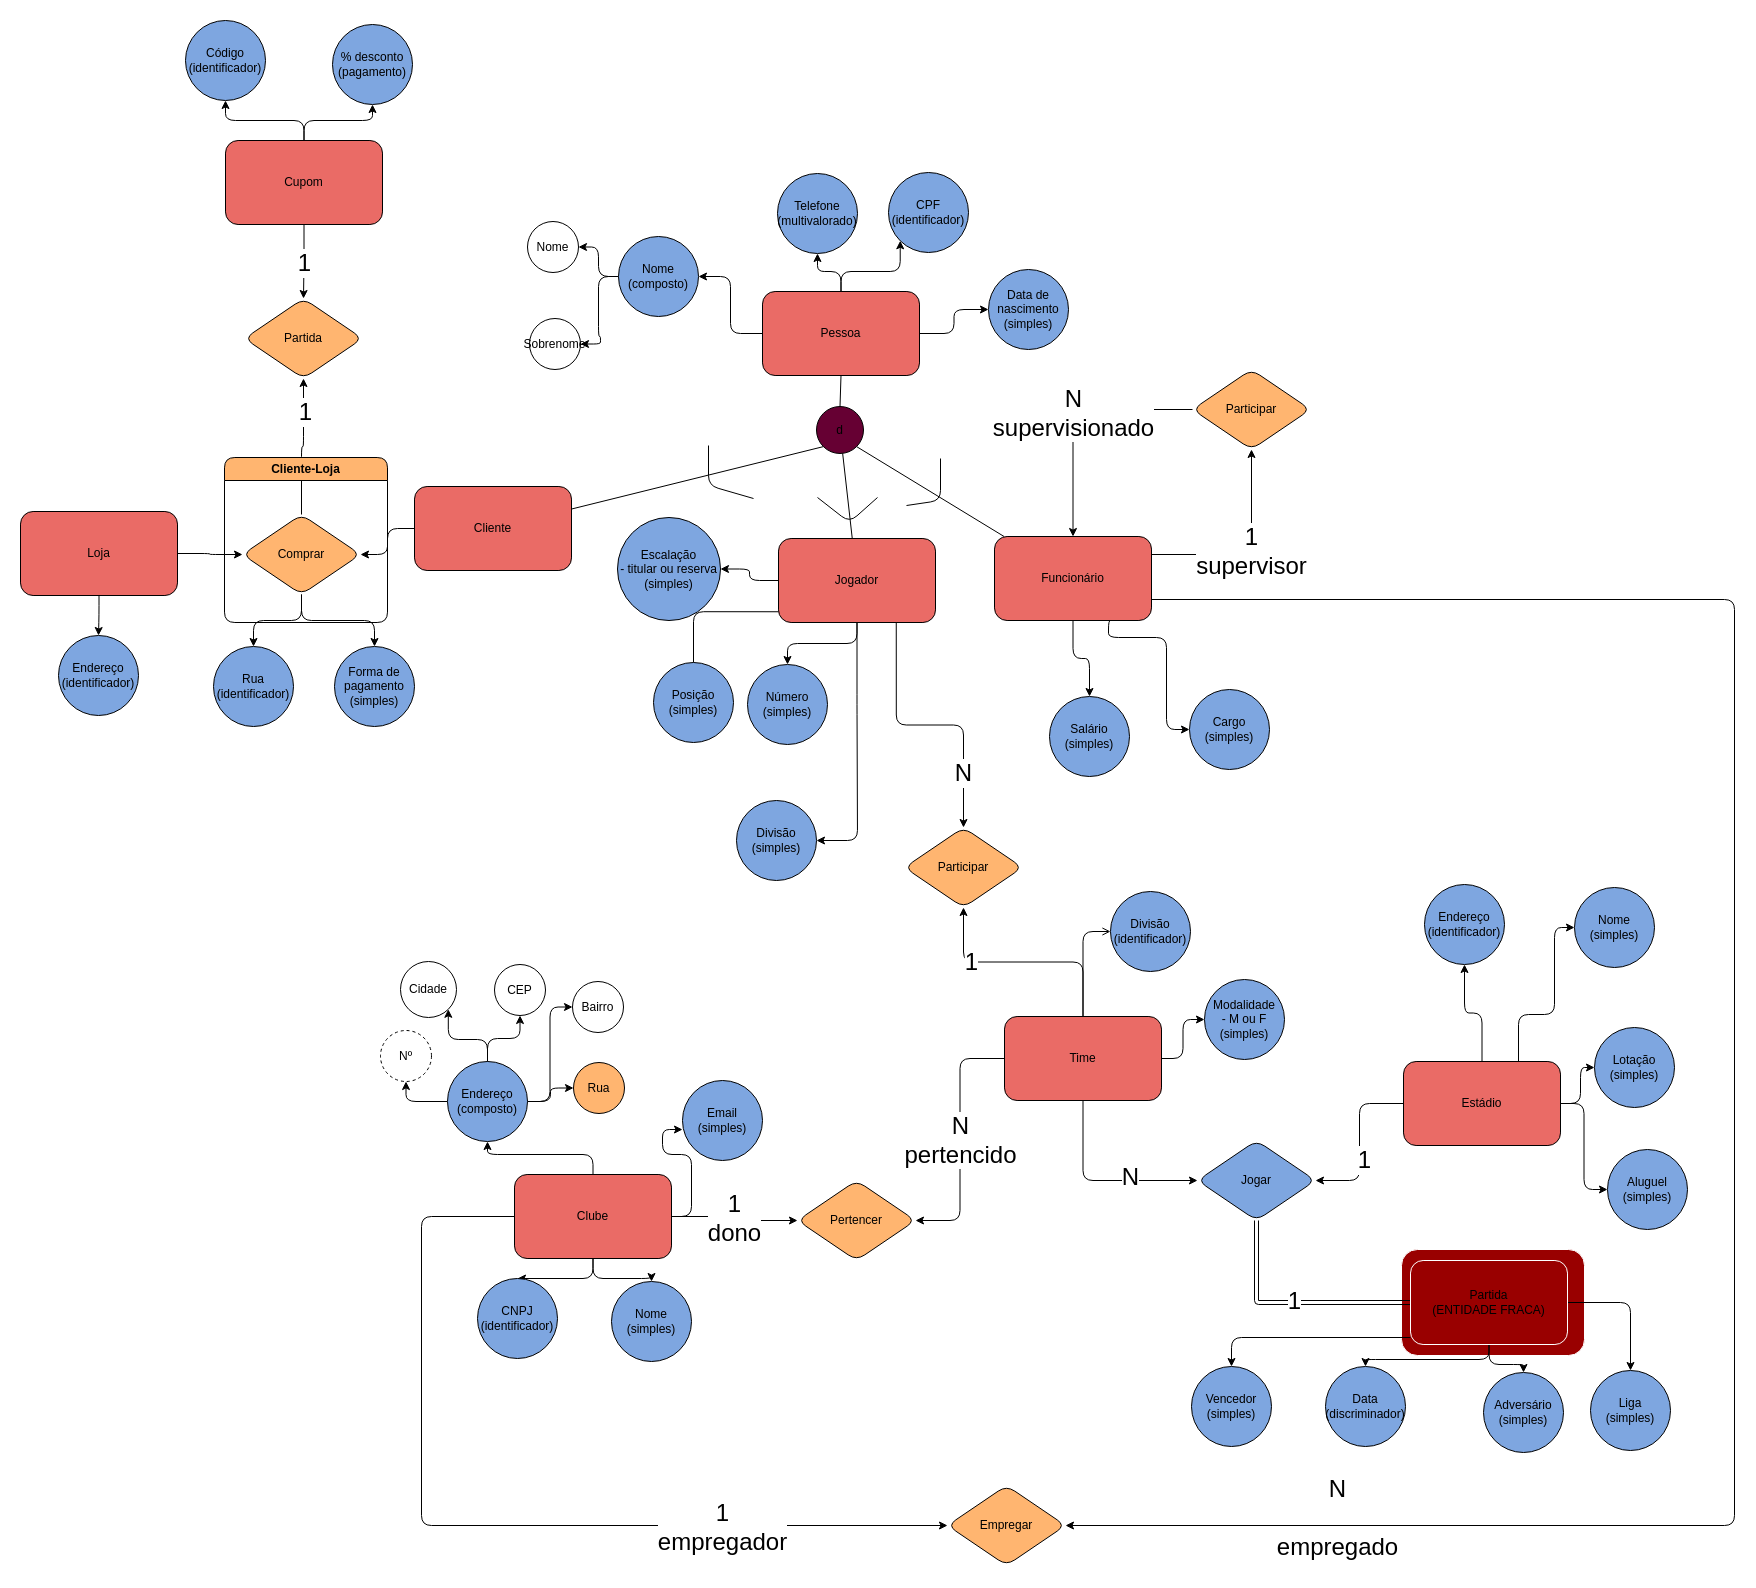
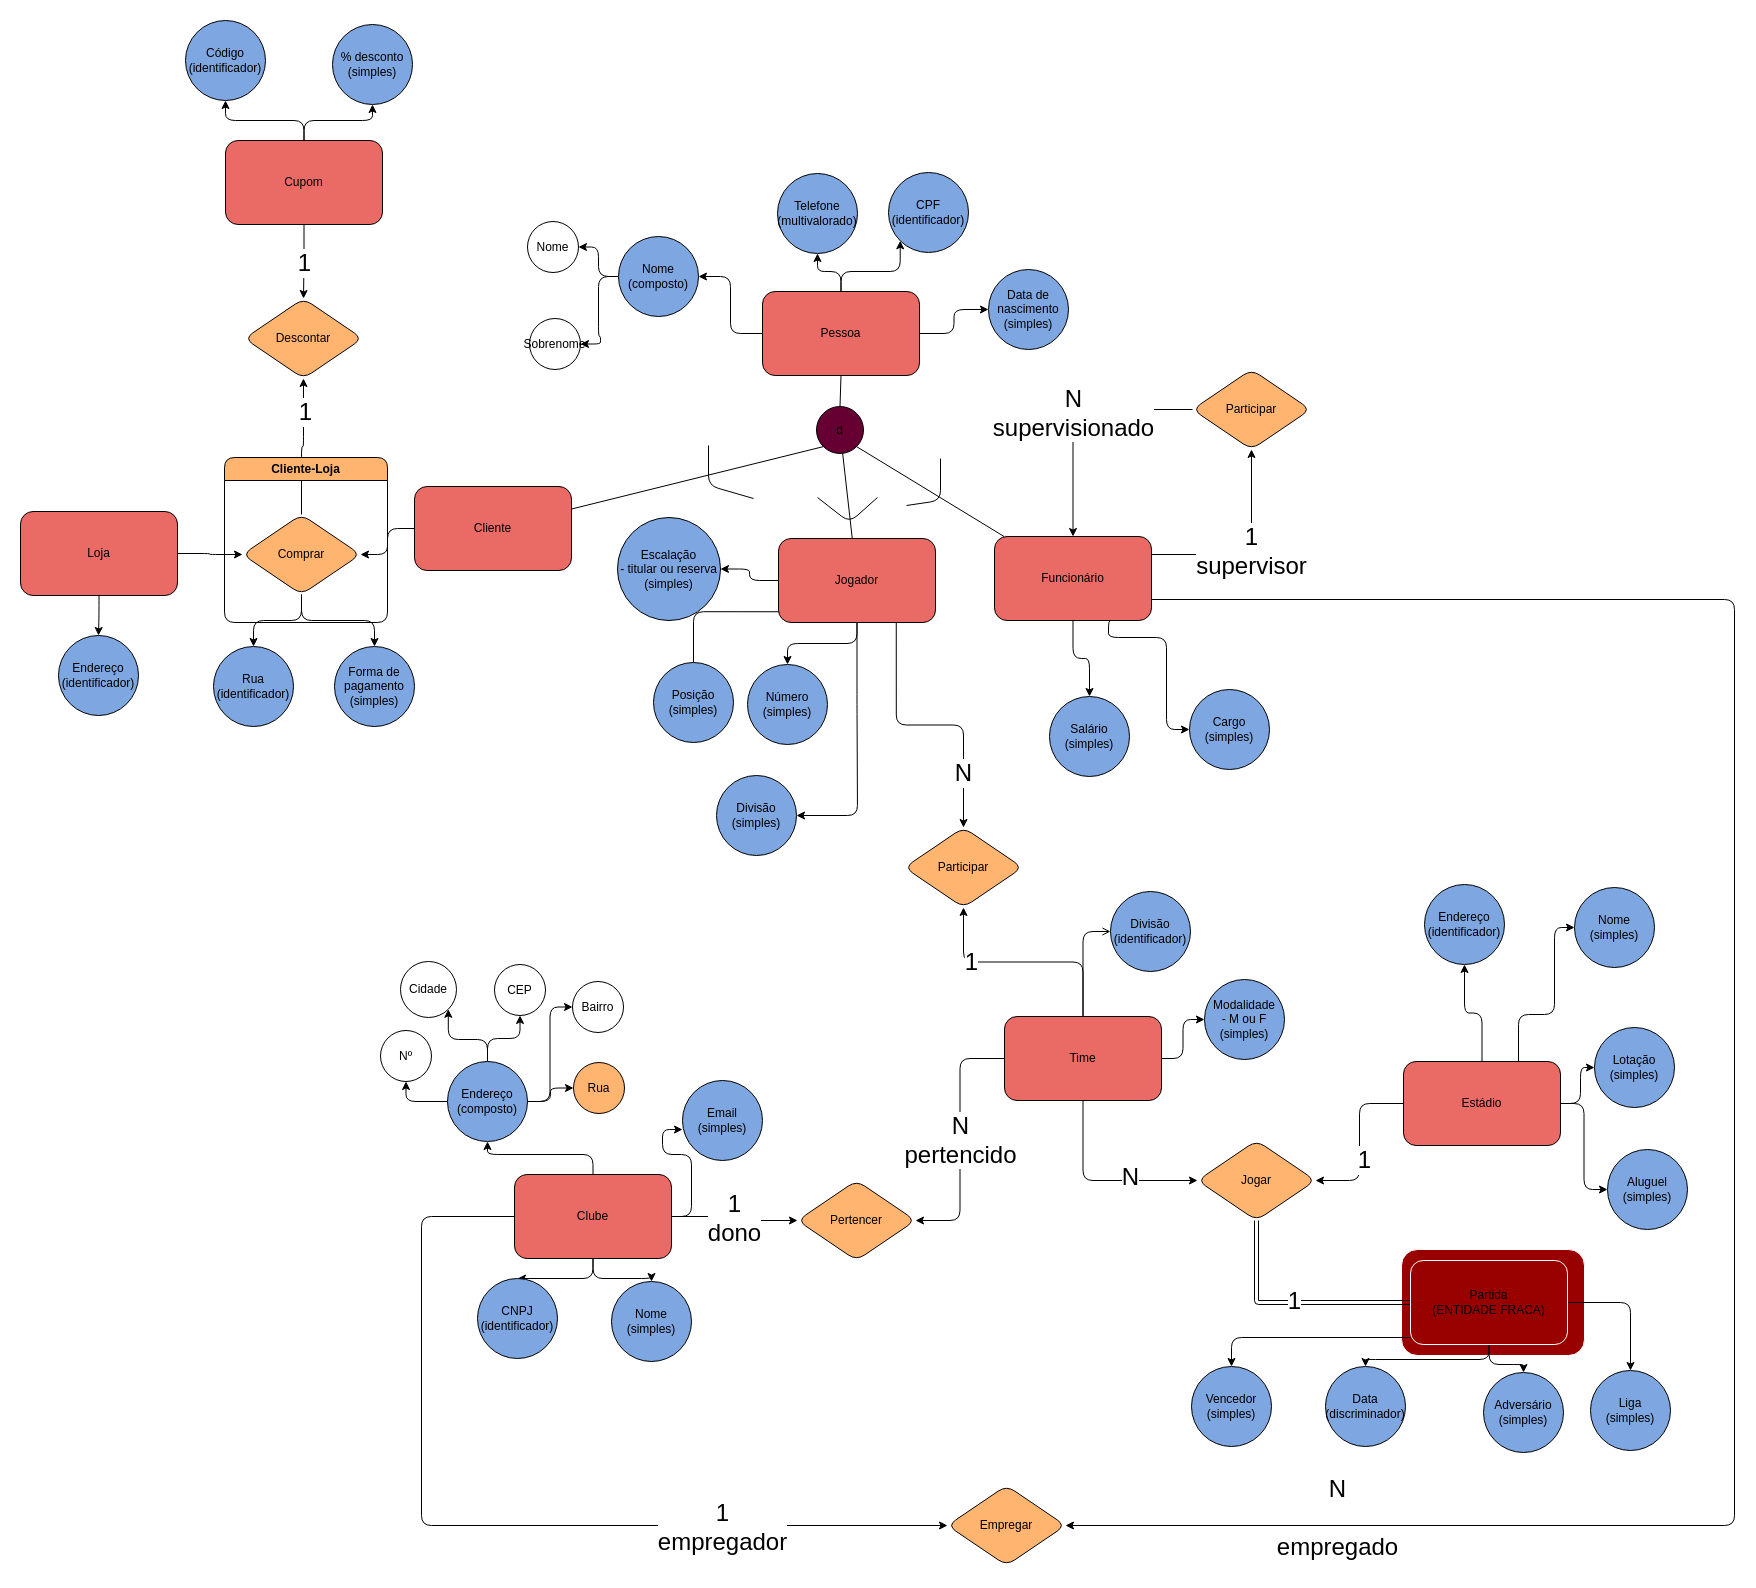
node "% desconto (pagamento)": label "% desconto (pagamento)" -> "% desconto (simples)"
node "Partida": label "Partida" -> "Descontar"
node "Divisão (simples)": moved (777, 841) -> (757, 816)
node "Nº": style dashed -> solid
node "Jogar": fillcolor #7ea6e0 -> #ffb570
